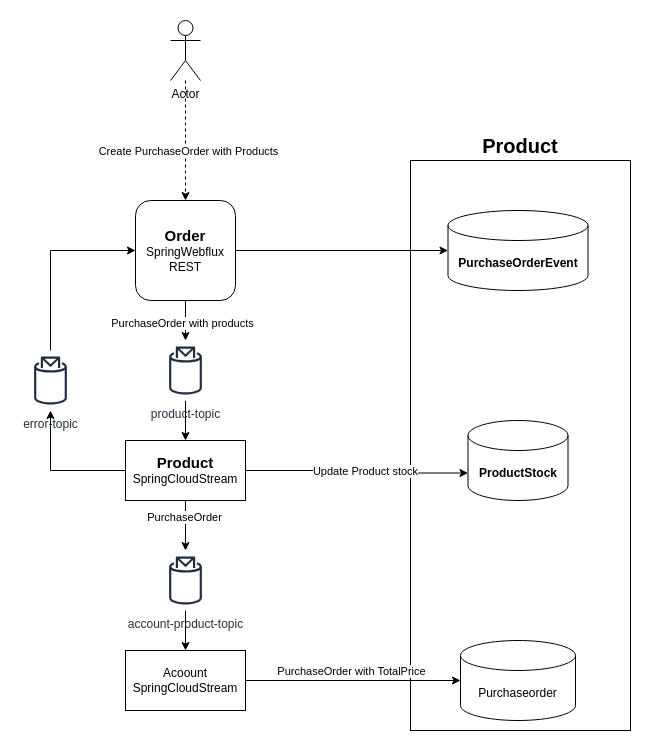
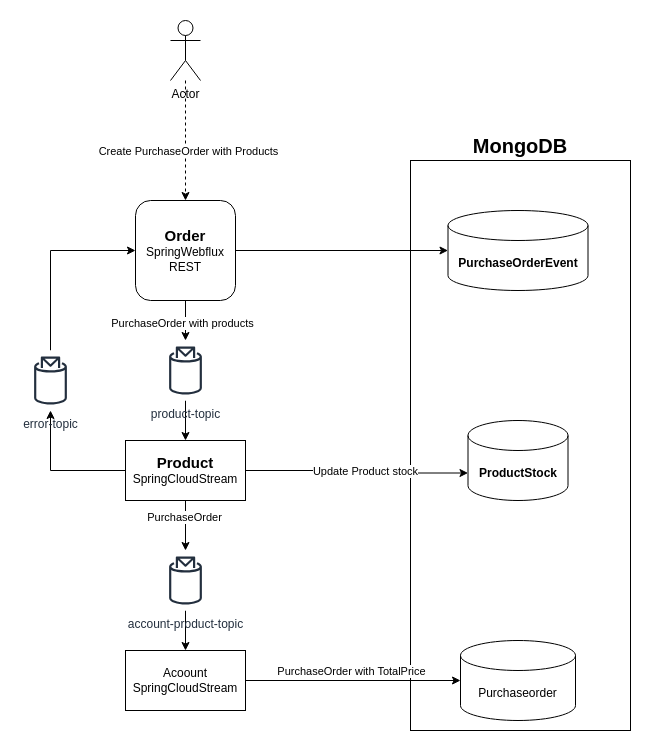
node "Product": label "Product" -> "MongoDB"
